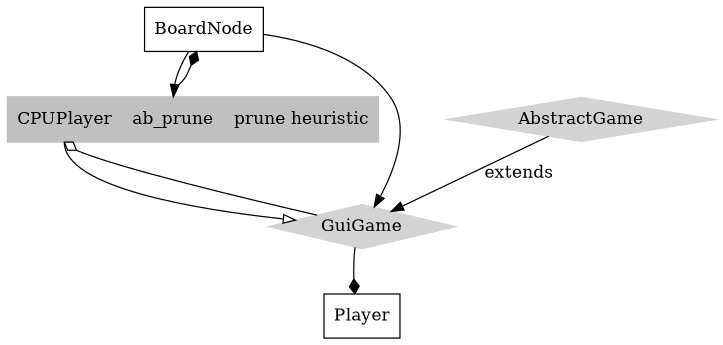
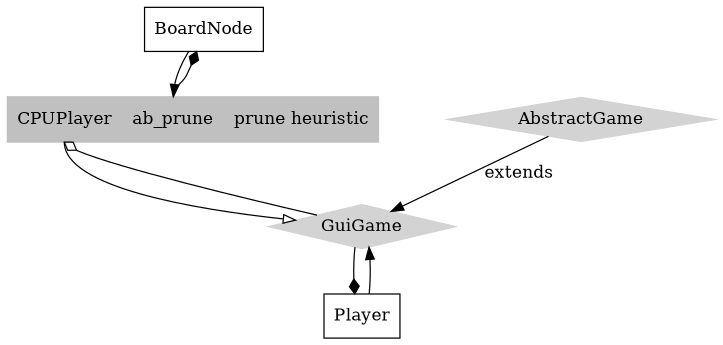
edge "BoardNode" -> "GuiGame": now "Player" -> "GuiGame"
